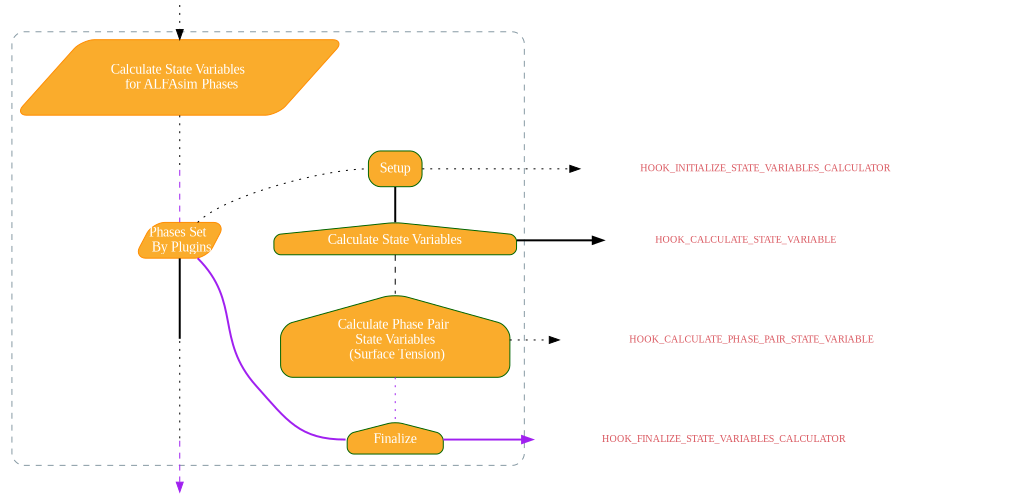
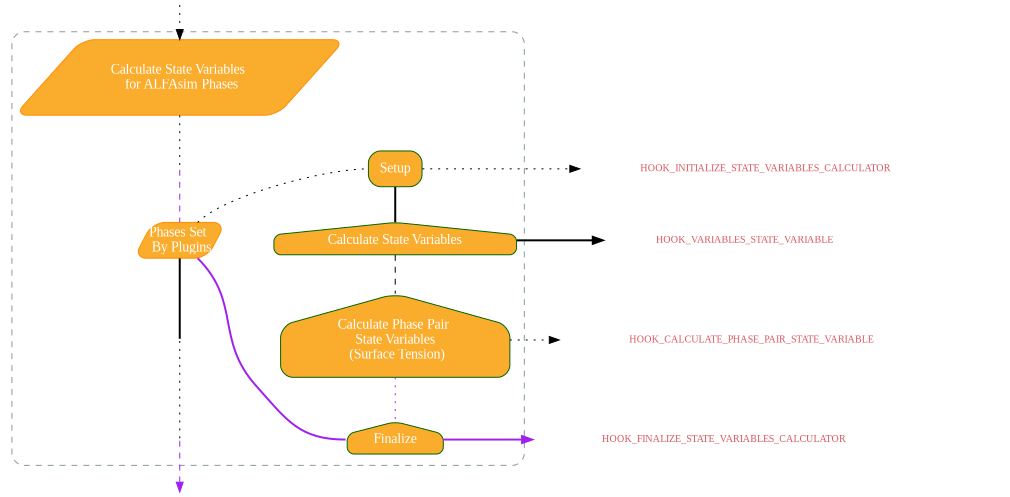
node "HOOK_CALCULATE_STATE_VARIABLE": label "HOOK_CALCULATE_STATE_VARIABLE" -> "HOOK_VARIABLES_STATE_VARIABLE"
